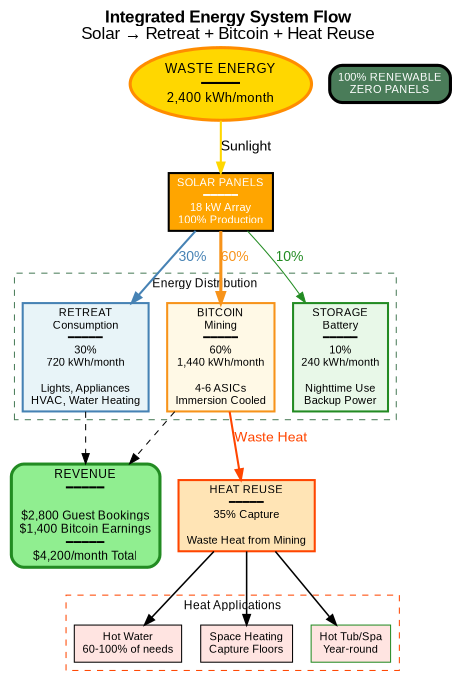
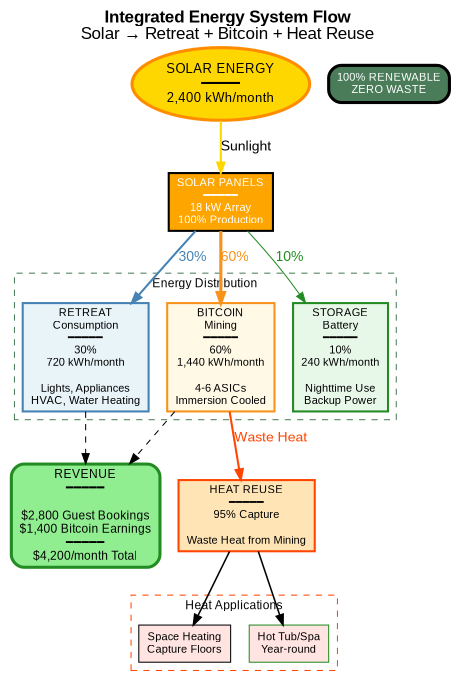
node "WASTE ENERGY ━━━━━ 2,400 kWh/month": label "WASTE ENERGY ━━━━━ 2,400 kWh/month" -> "SOLAR ENERGY ━━━━━ 2,400 kWh/month"
node "100% RENEWABLE ZERO PANELS": label "100% RENEWABLE ZERO PANELS" -> "100% RENEWABLE ZERO WASTE"
node "HEAT REUSE ━━━━━ 35% Capture Waste Heat from Mining": label "HEAT REUSE ━━━━━ 35% Capture Waste Heat from Mining" -> "HEAT REUSE ━━━━━ 95% Capture Waste Heat from Mining"
node "Hot Water 60-100% of needs": removed
